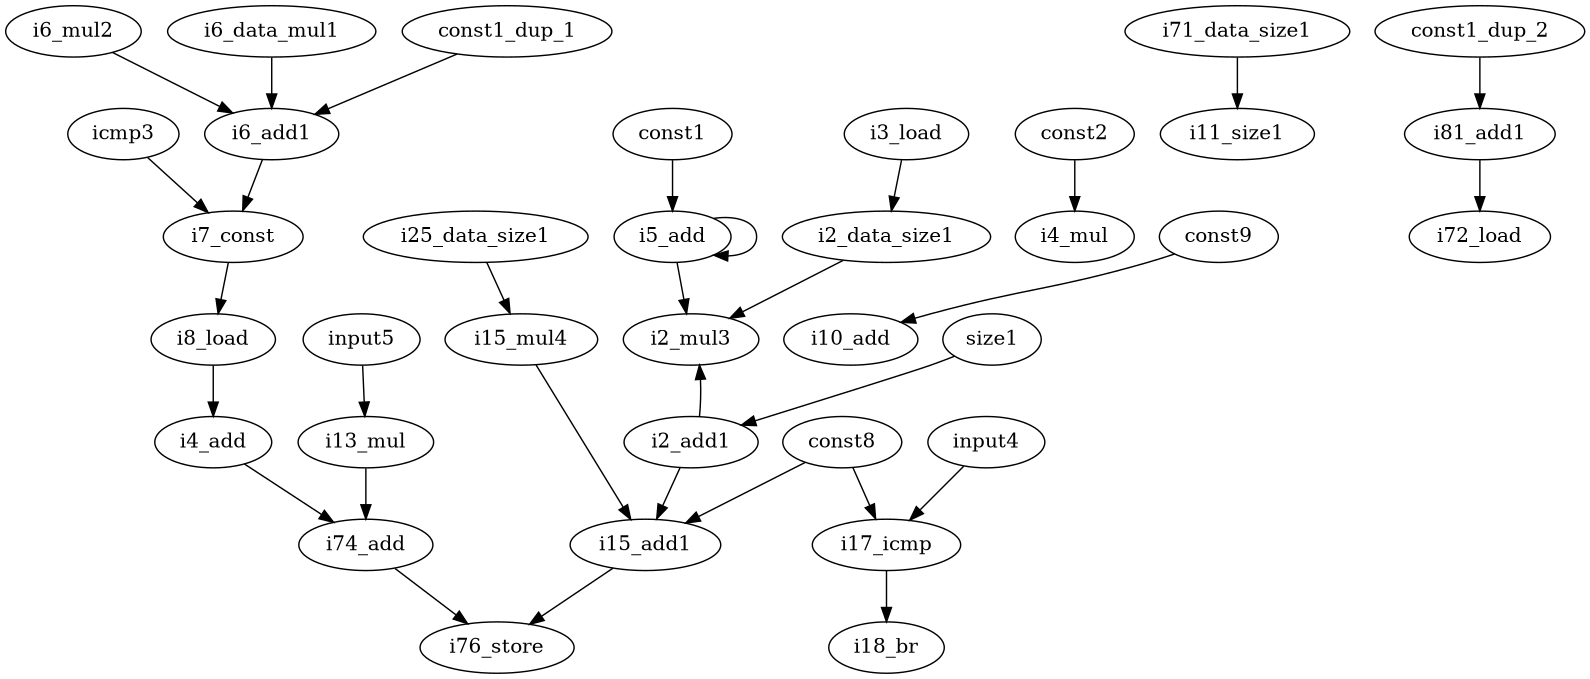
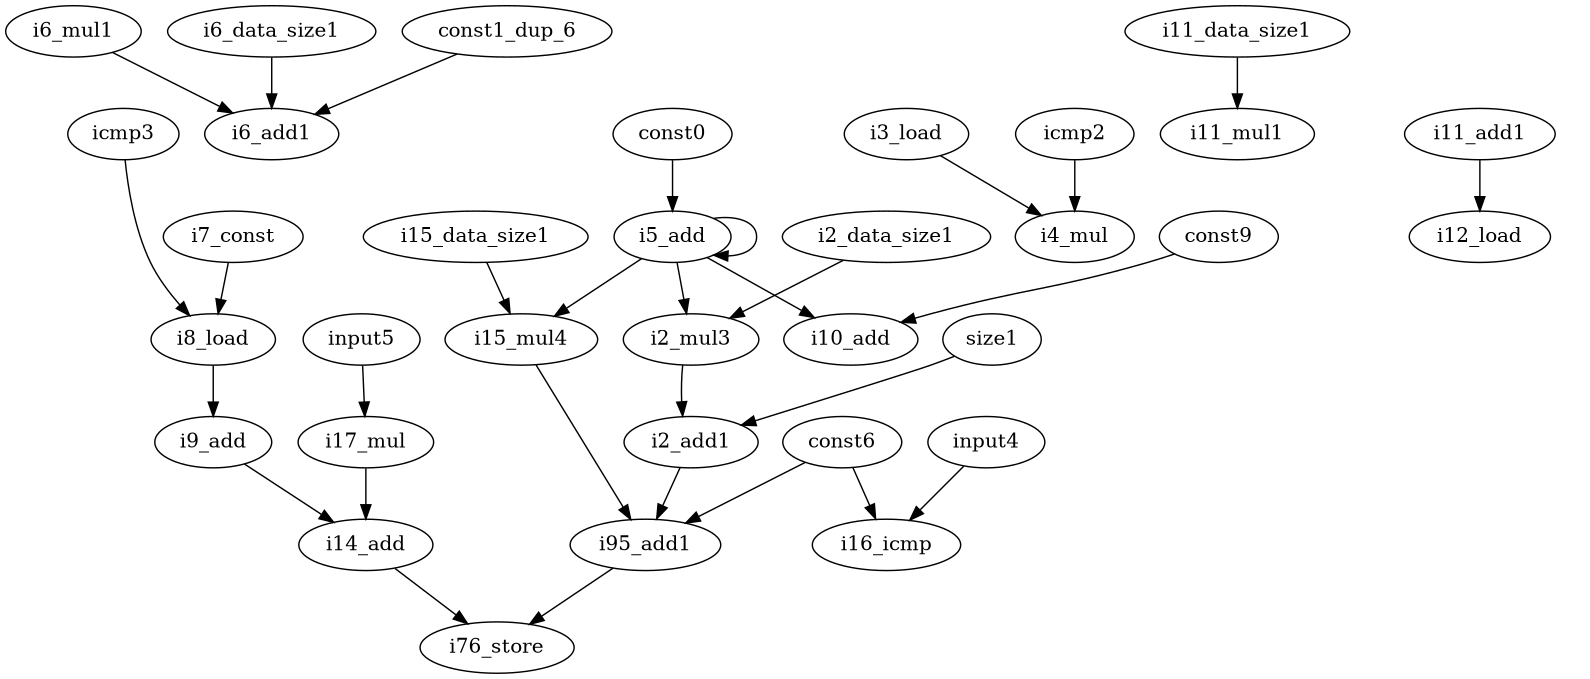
node "i6_mul2": label "i6_mul2" -> "i6_mul1"
node "i6_data_mul1": label "i6_data_mul1" -> "i6_data_size1"
node "const1_dup_1": label "const1_dup_1" -> "const1_dup_6"
node "i71_data_size1": label "i71_data_size1" -> "i11_data_size1"
node "const1_dup_2": removed
node "const1": label "const1" -> "const0"
node "const2": label "const2" -> "icmp2"
node "i11_size1": label "i11_size1" -> "i11_mul1"
node "i81_add1": label "i81_add1" -> "i11_add1"
edge "i6_add1" -> "i7_const": removed
edge "i3_load" -> "i2_data_size1": now "i3_load" -> "i4_mul"
edge "icmp3" -> "i7_const": now "icmp3" -> "i8_load"
node "i25_data_size1": label "i25_data_size1" -> "i15_data_size1"
node "i72_load": label "i72_load" -> "i12_load"
edge "i5_add" -> "i15_mul4": added
edge "i5_add" -> "i10_add": added
edge "i2_add1" -> "i2_mul3": reversed
node "i4_add": label "i4_add" -> "i9_add"
node "i13_mul": label "i13_mul" -> "i17_mul"
node "const8": label "const8" -> "const6"
node "i74_add": label "i74_add" -> "i14_add"
node "i15_add1": label "i15_add1" -> "i95_add1"
node "i17_icmp": label "i17_icmp" -> "i16_icmp"
node "i18_br": removed
